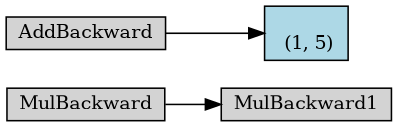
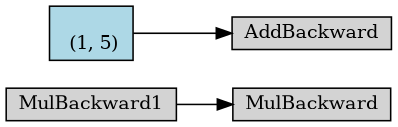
edge "AddBackward" -> "(1, 5)": reversed
edge "MulBackward" -> "MulBackward1": reversed
